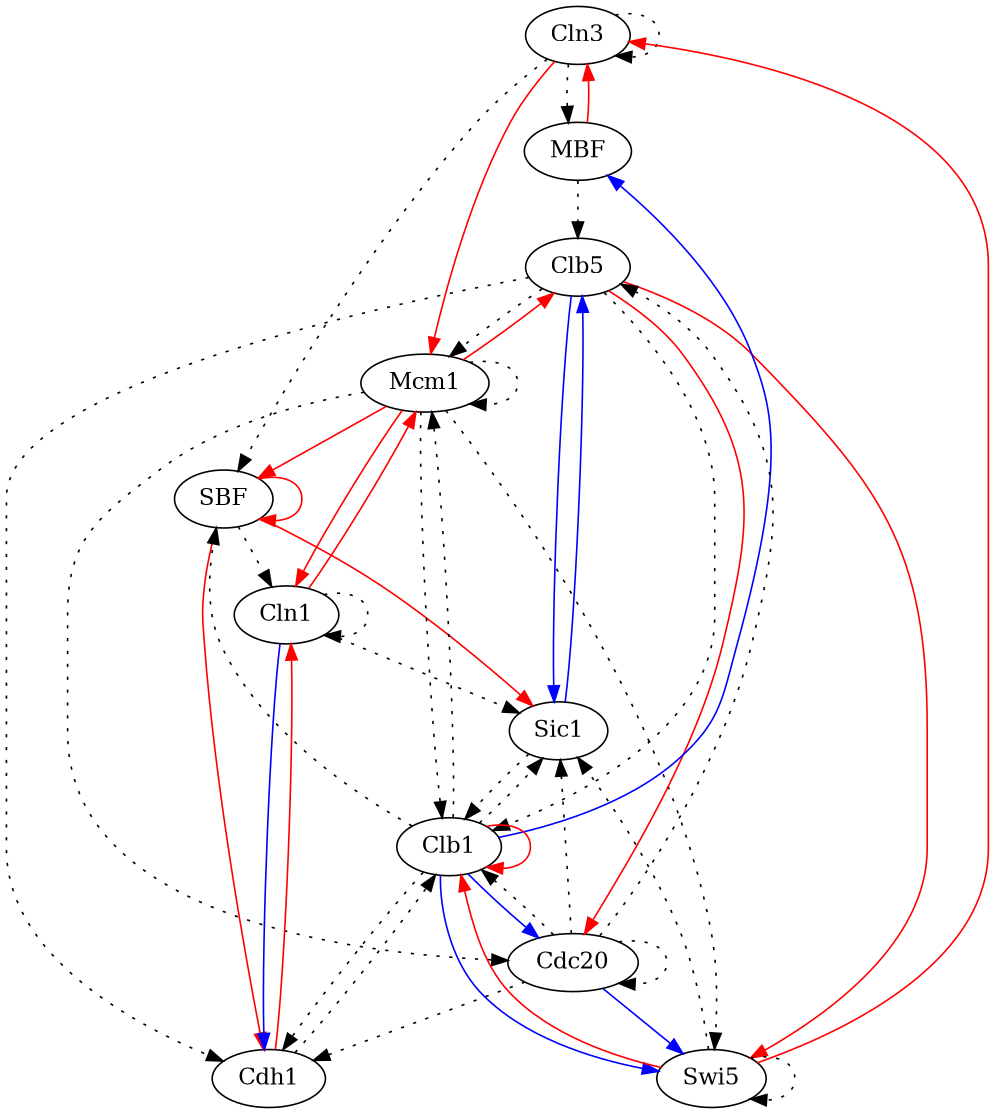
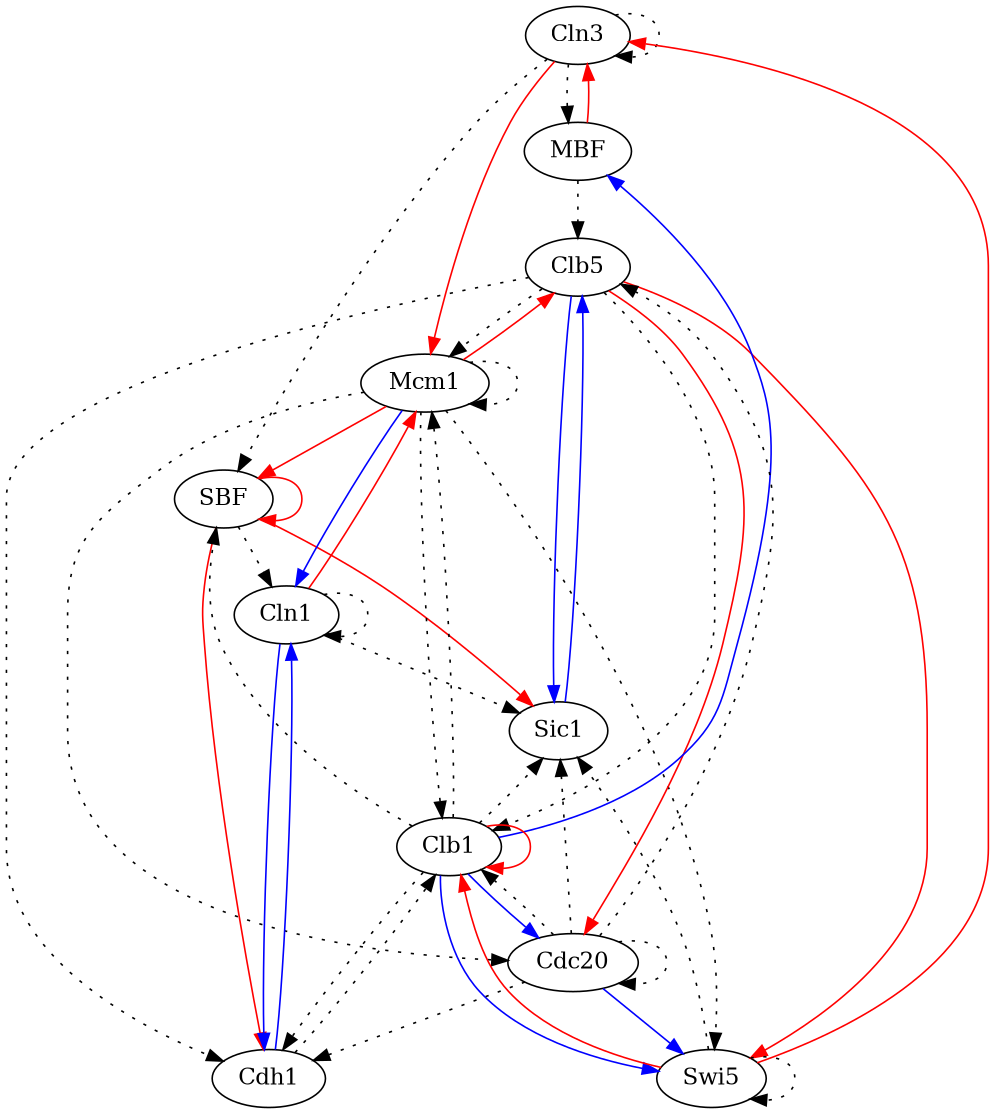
edge "Mcm1" -> "Cln1": color red -> blue
edge "Sic1" -> "Clb1": removed
edge "Cdh1" -> "Cln1": color red -> blue
